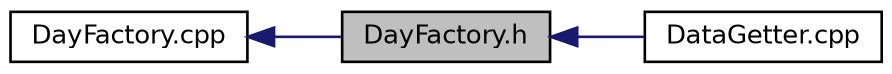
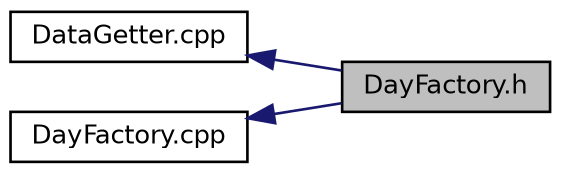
edge "DataGetter.cpp" -> "DayFactory.h": reversed
